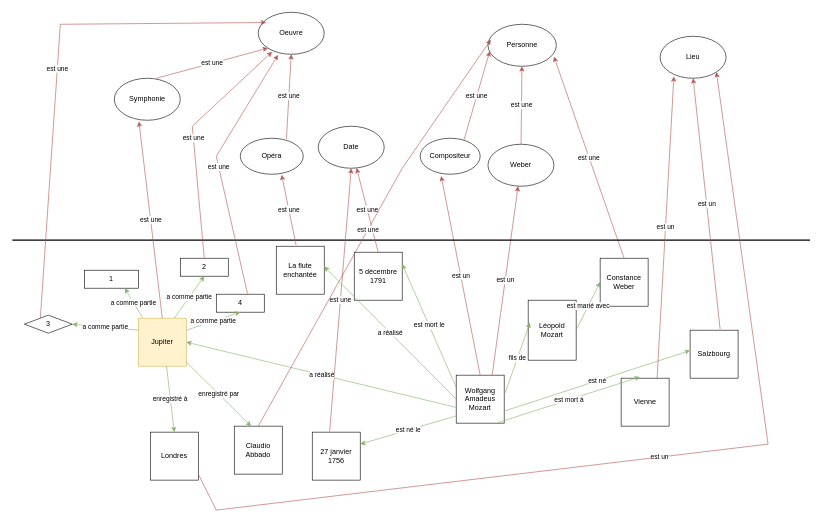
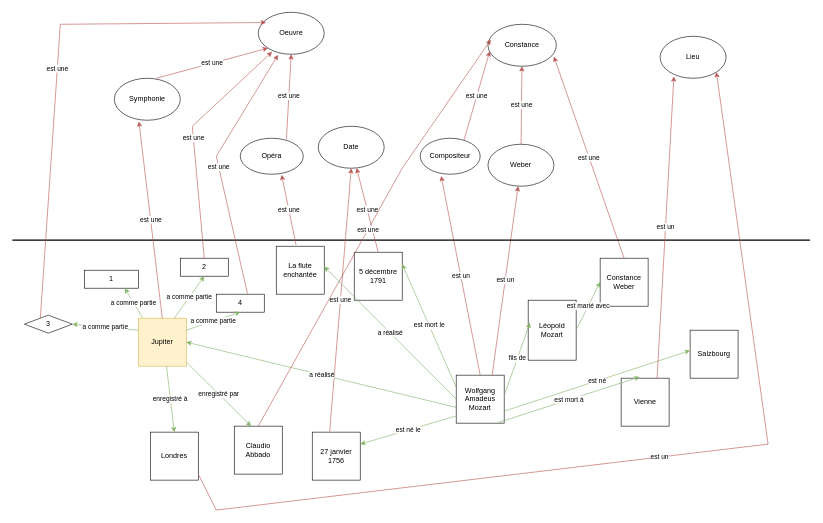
node "Personne": label "Personne" -> "Constance"
edge "Salzbourg" -> "Lieu": removed, label "est un"
